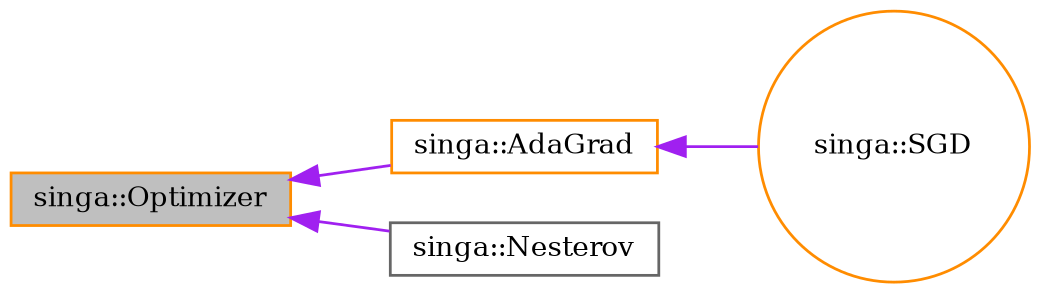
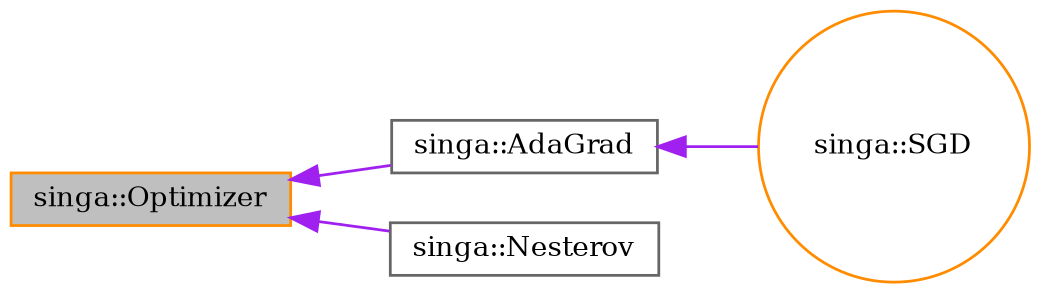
node "singa::AdaGrad": color darkorange -> gray40
